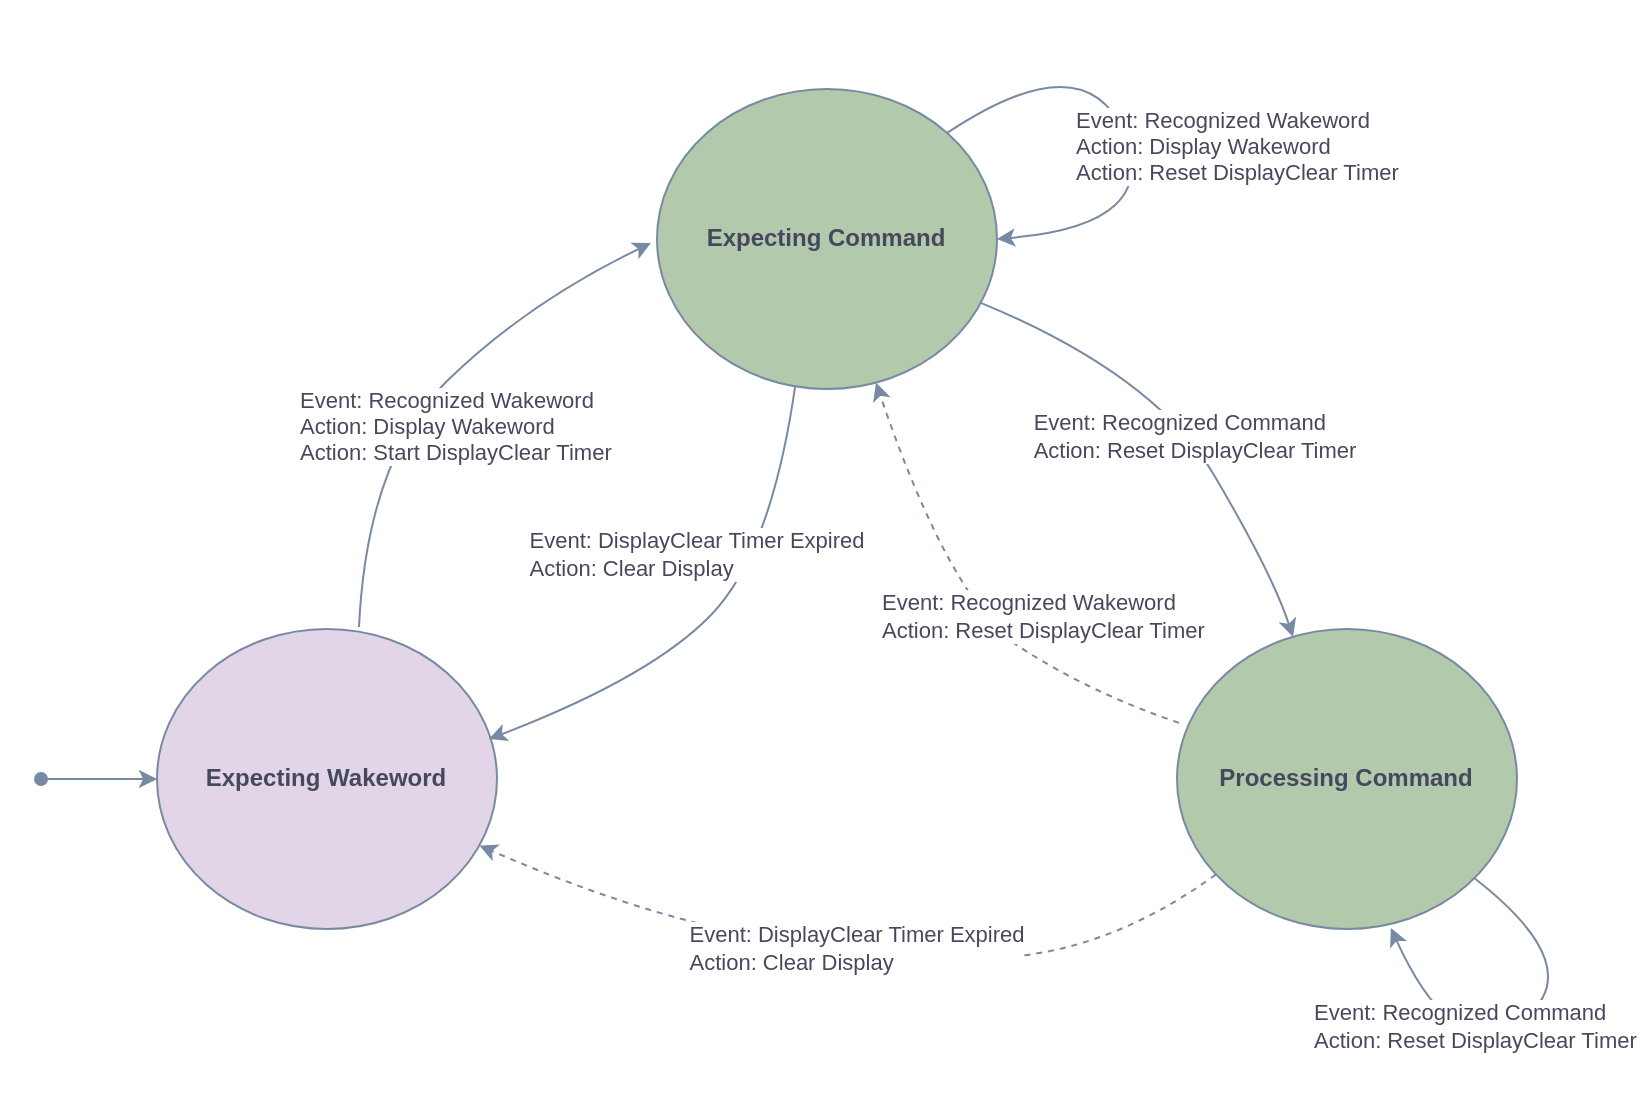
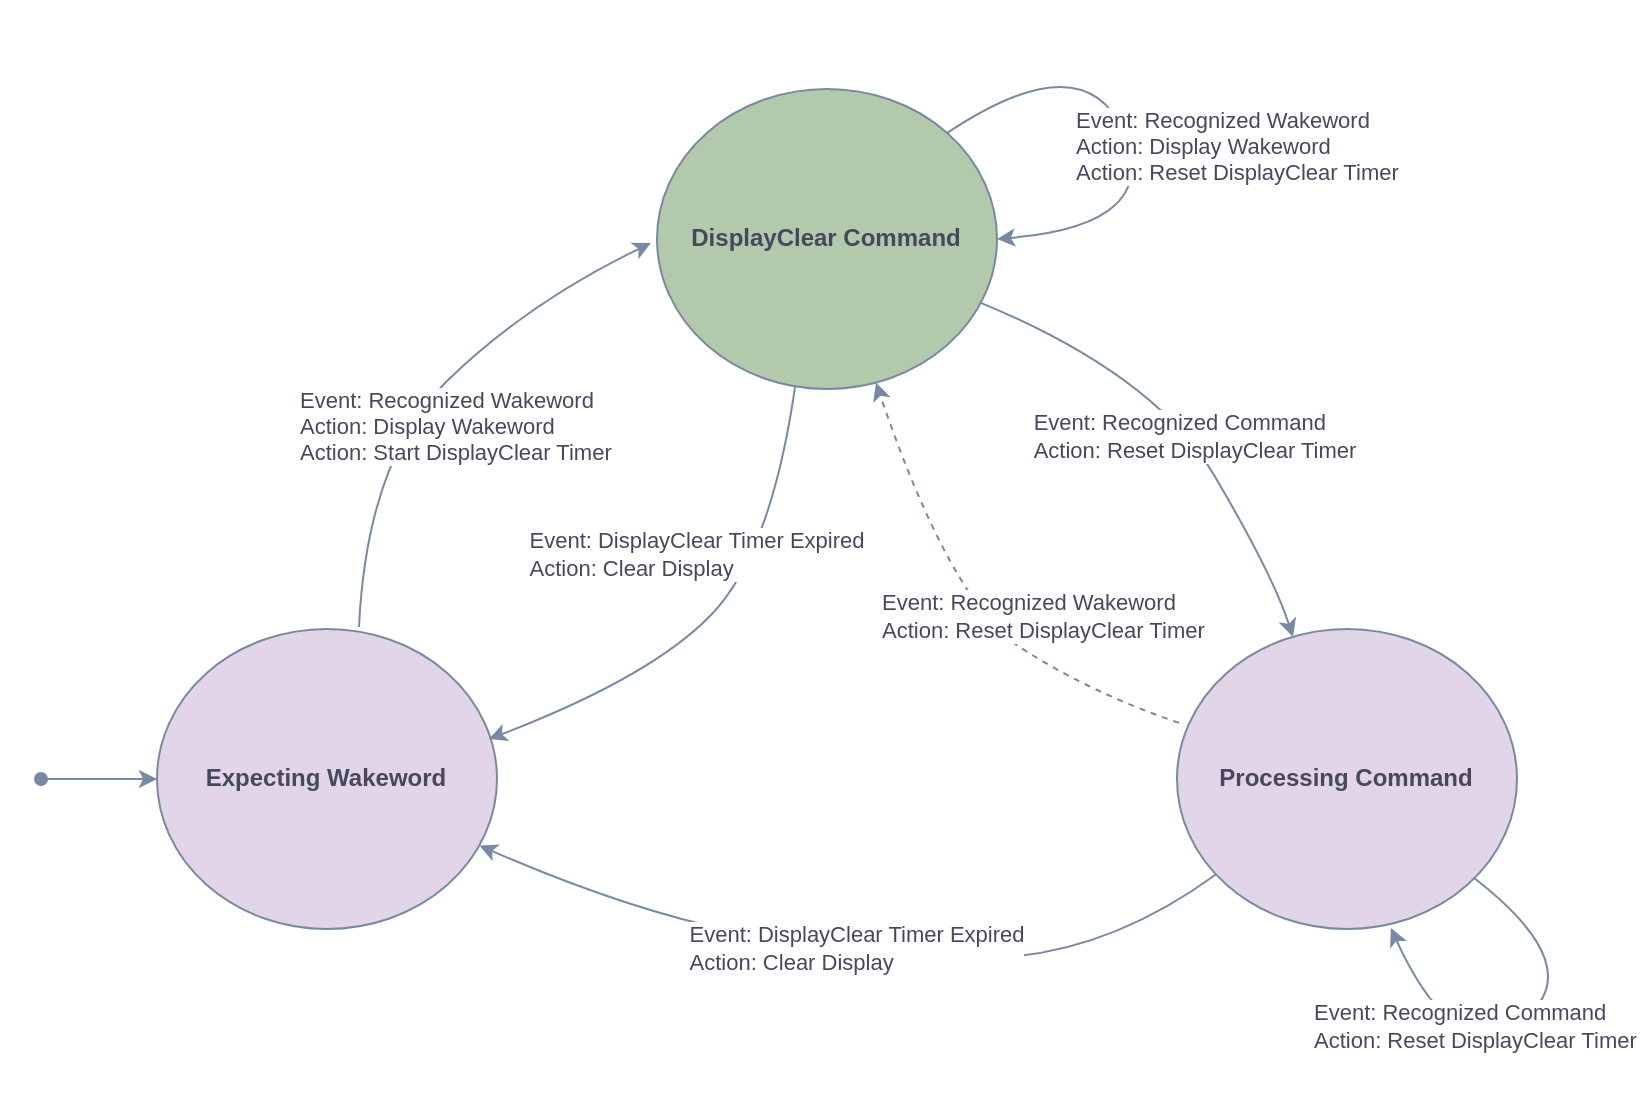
node "Expecting Command": label "Expecting Command" -> "DisplayClear Command"
node "Processing Command": fillcolor #b2c9ab -> #e1d5e7
edge "Processing Command" -> "Expecting Wakeword": style dashed -> solid
